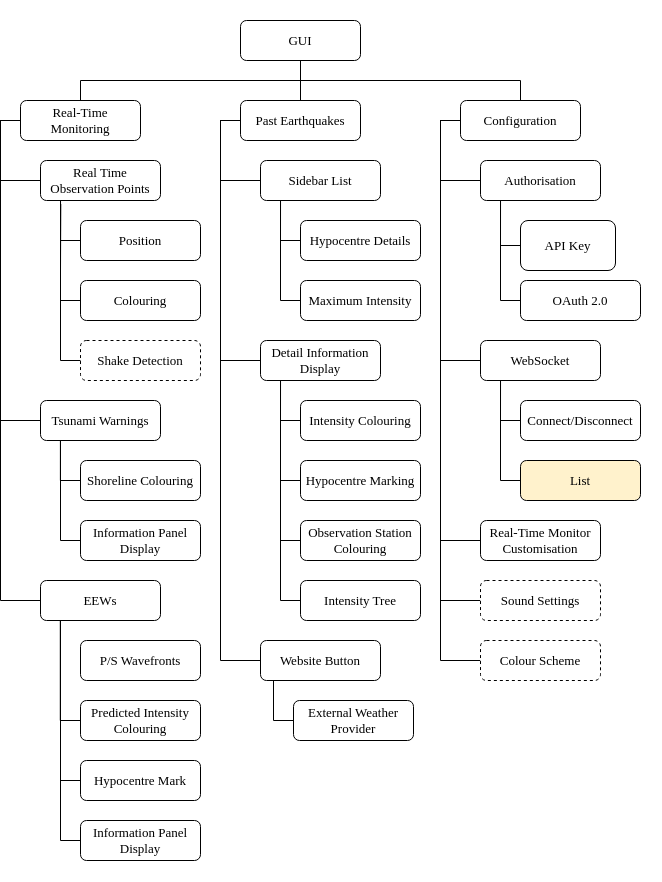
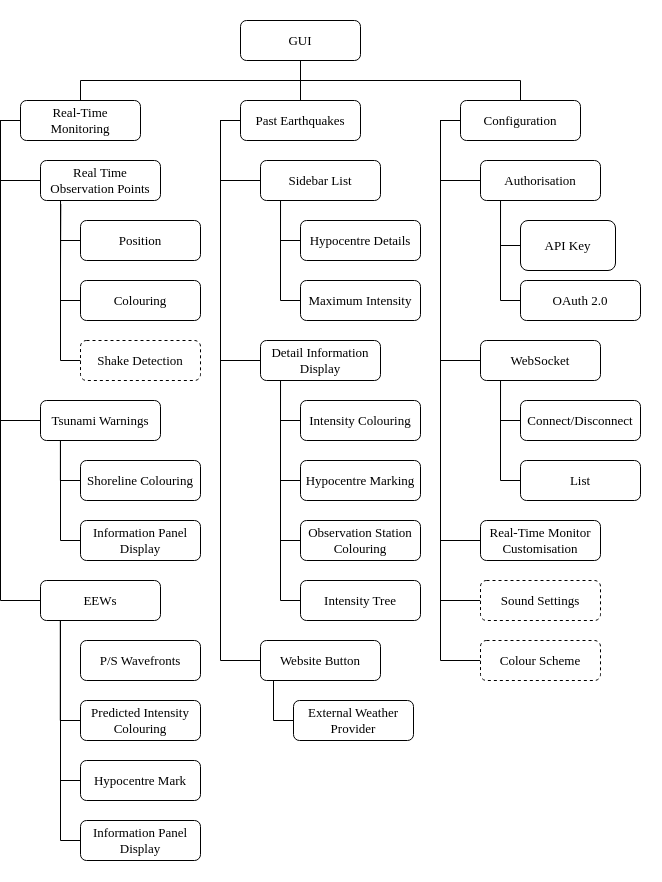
node "List": fillcolor #fff2cc -> #ffffff
